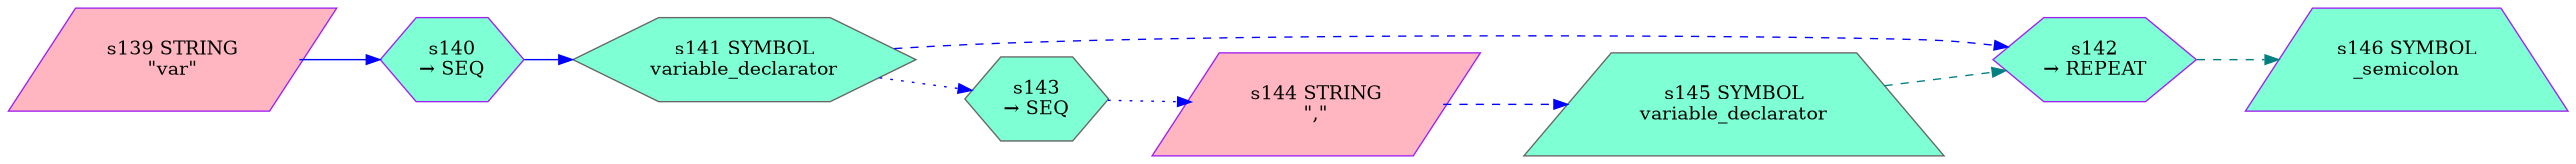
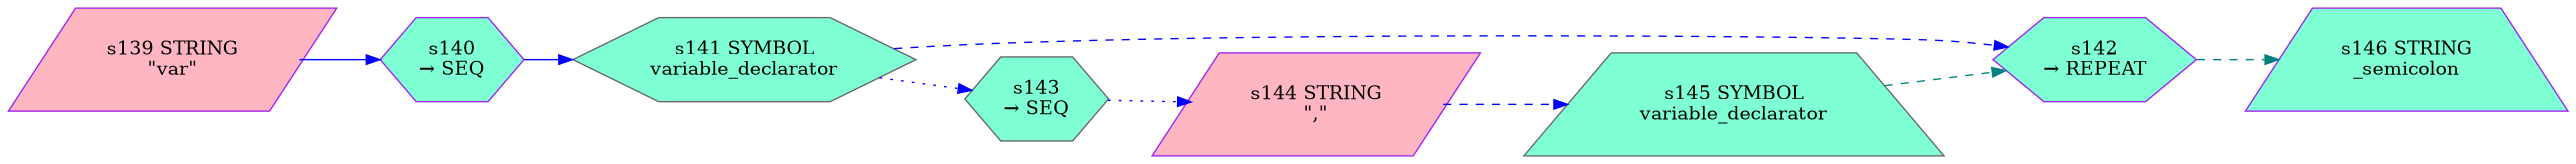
node "s146 SYMBOL _semicolon": label "s146 SYMBOL _semicolon" -> "s146 STRING _semicolon"
